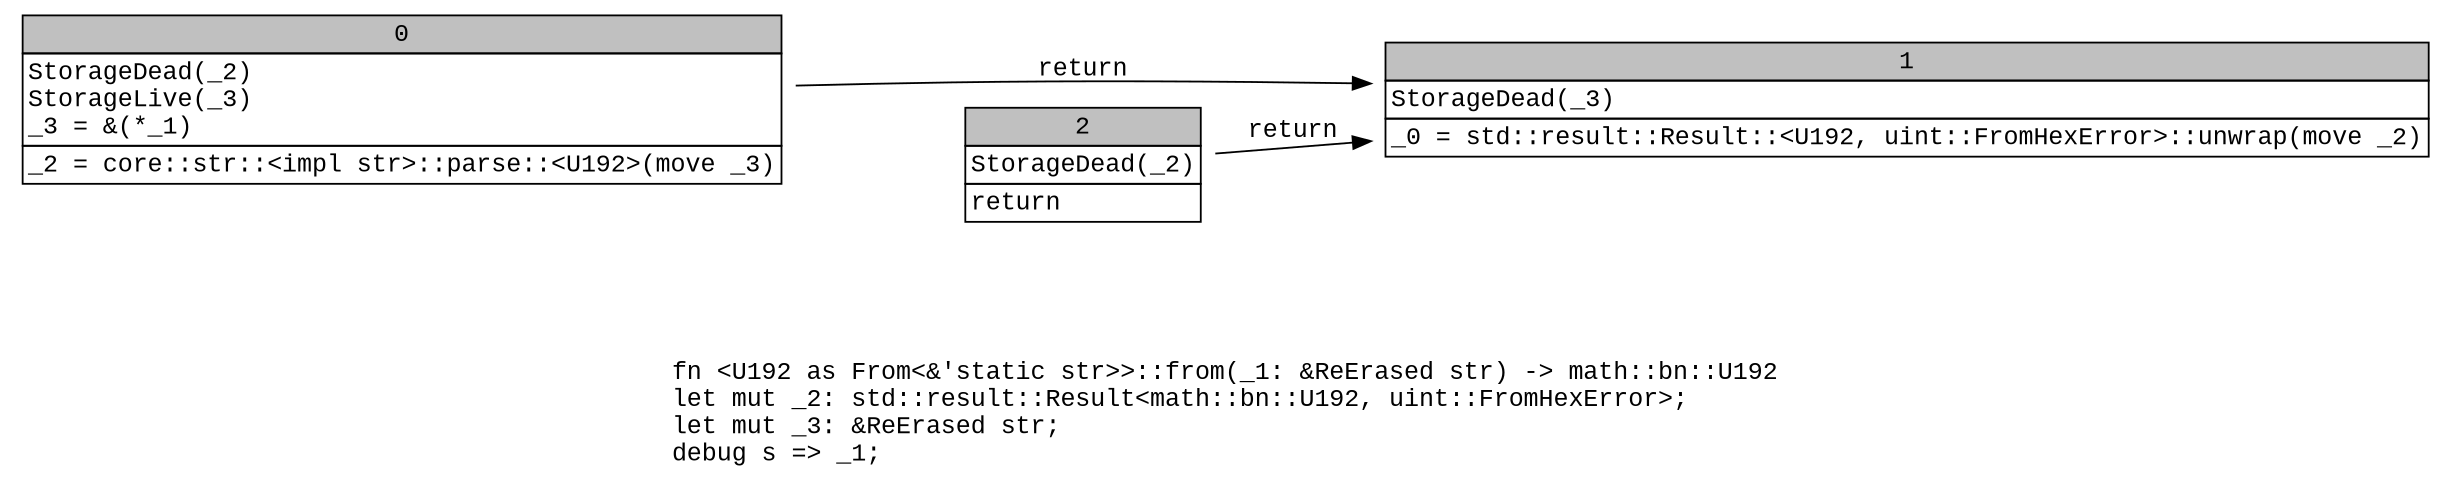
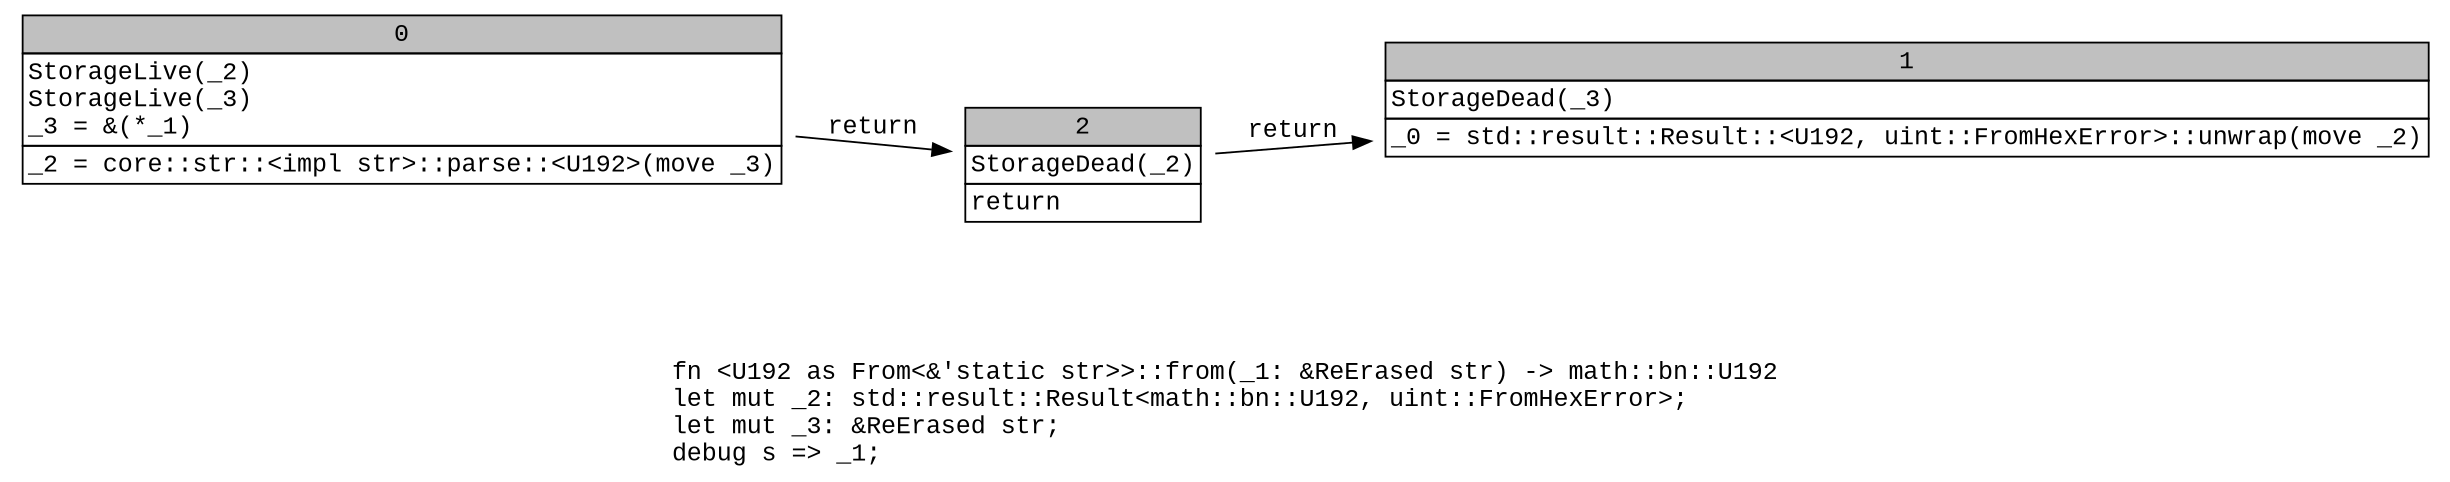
node "0": text "StorageDead(_2)" -> "StorageLive(_2)"
edge "0" -> "1": now "0" -> "2"
